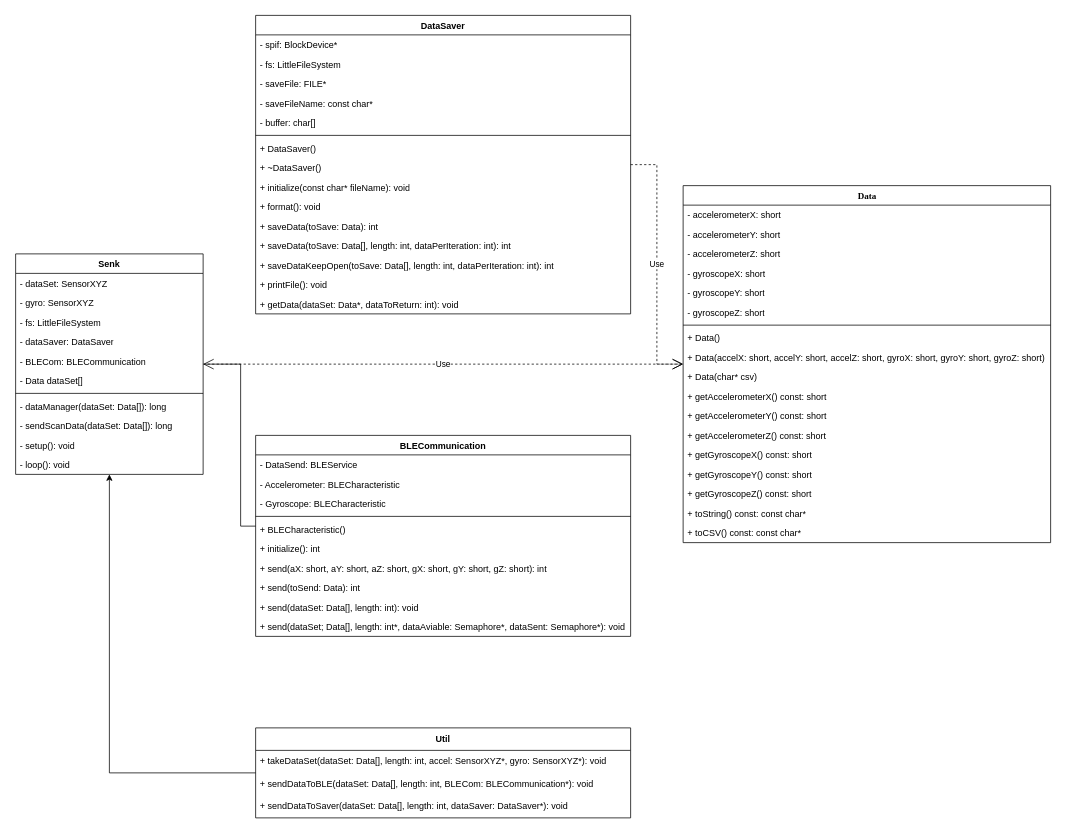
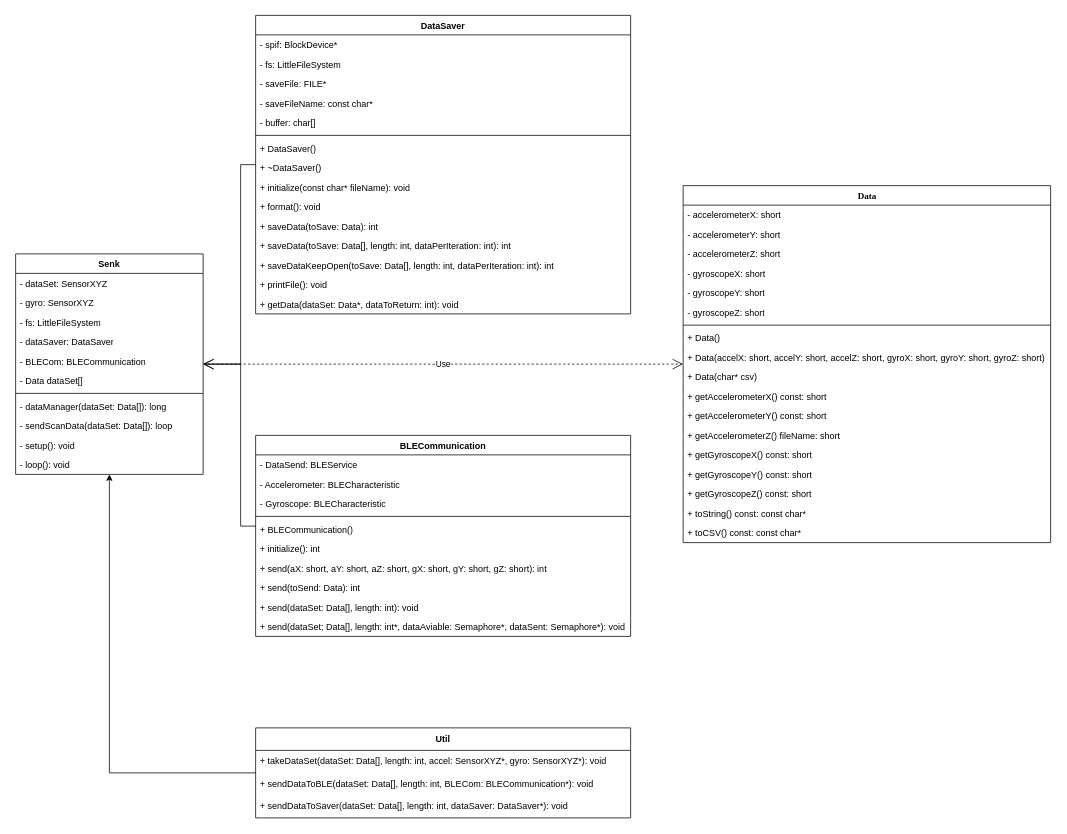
edge "DataSaver" -> "Data": removed, label "Use"
edge "DataSaver" -> "Senk": added
node "- sendScanData(dataSet: Data[]): long": label "- sendScanData(dataSet: Data[]): long" -> "- sendScanData(dataSet: Data[]): loop"
node "+ getAccelerometerZ() const: short": label "+ getAccelerometerZ() const: short" -> "+ getAccelerometerZ() fileName: short"
node "+ BLECharacteristic()": label "+ BLECharacteristic()" -> "+ BLECommunication()"
